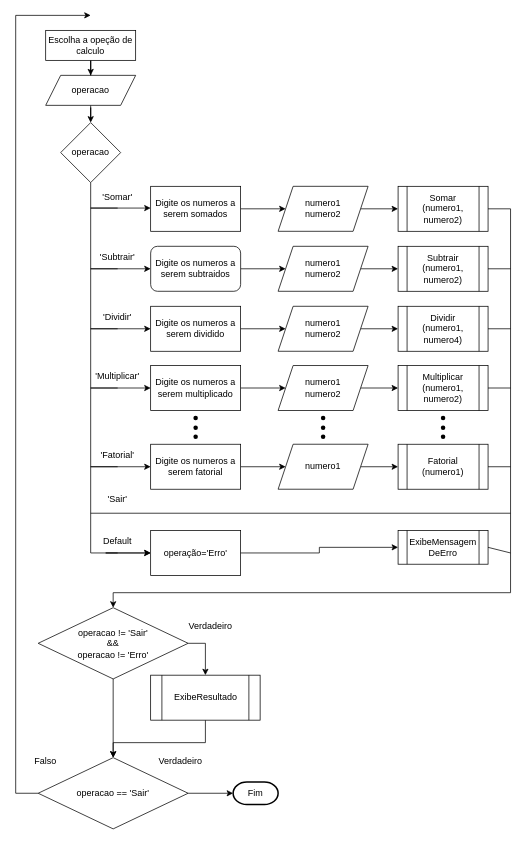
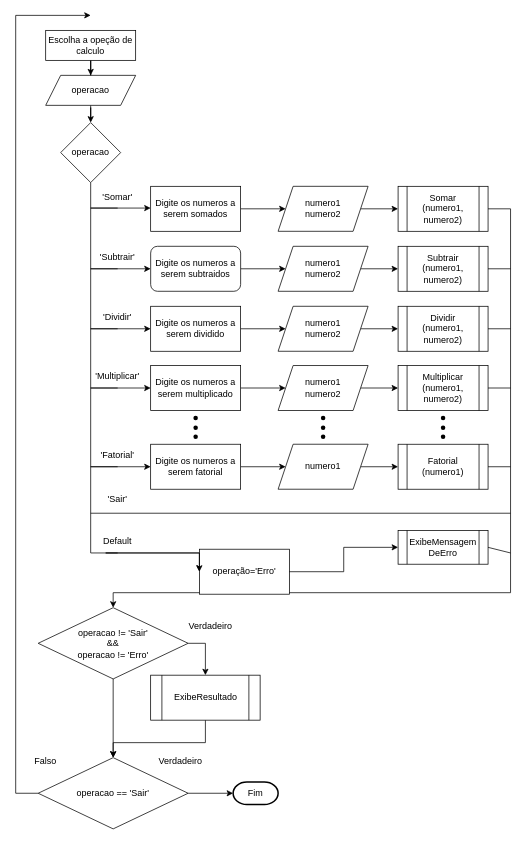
node "Dividir (numero1, numero4)": label "Dividir (numero1, numero4)" -> "Dividir (numero1, numero2)"
node "operação='Erro'": moved (195, 553) -> (244, 572)
